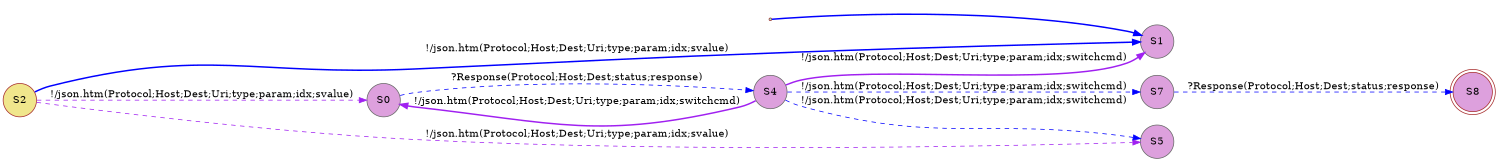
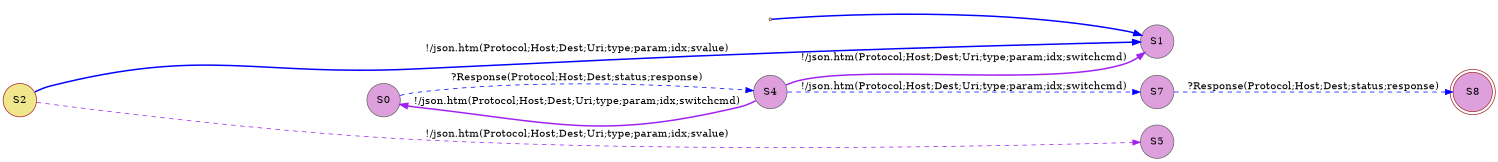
edge "S2" -> "S0": removed, label "!/json.htm(Protocol;Host;Dest;Uri;type;param;idx;svalue)"
edge "S4" -> "S5": removed, label "!/json.htm(Protocol;Host;Dest;Uri;type;param;idx;switchcmd)"
